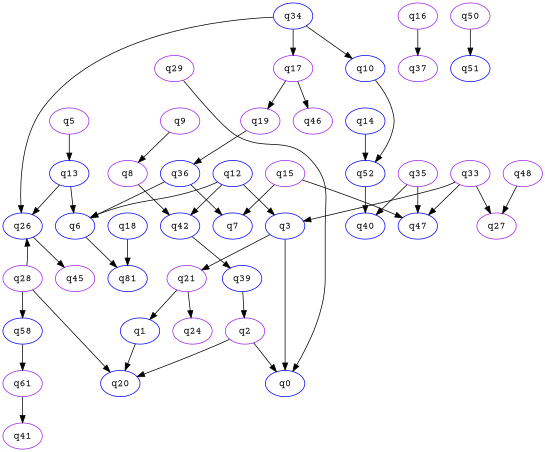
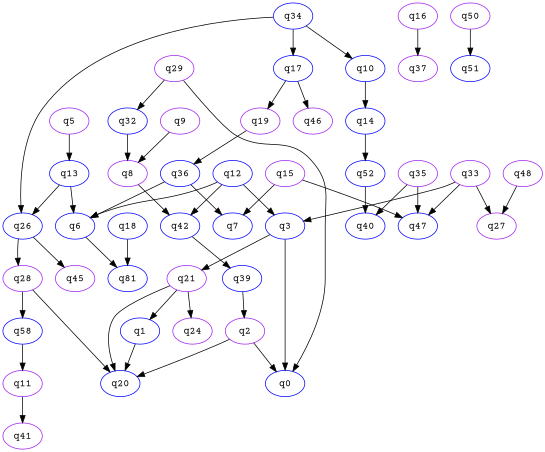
node "q17": color purple -> blue
edge "q10" -> "q52": now "q10" -> "q14"
node "q32": added
edge "q28" -> "q26": reversed
edge "q21" -> "q20": added
node "q61": label "q61" -> "q11"
